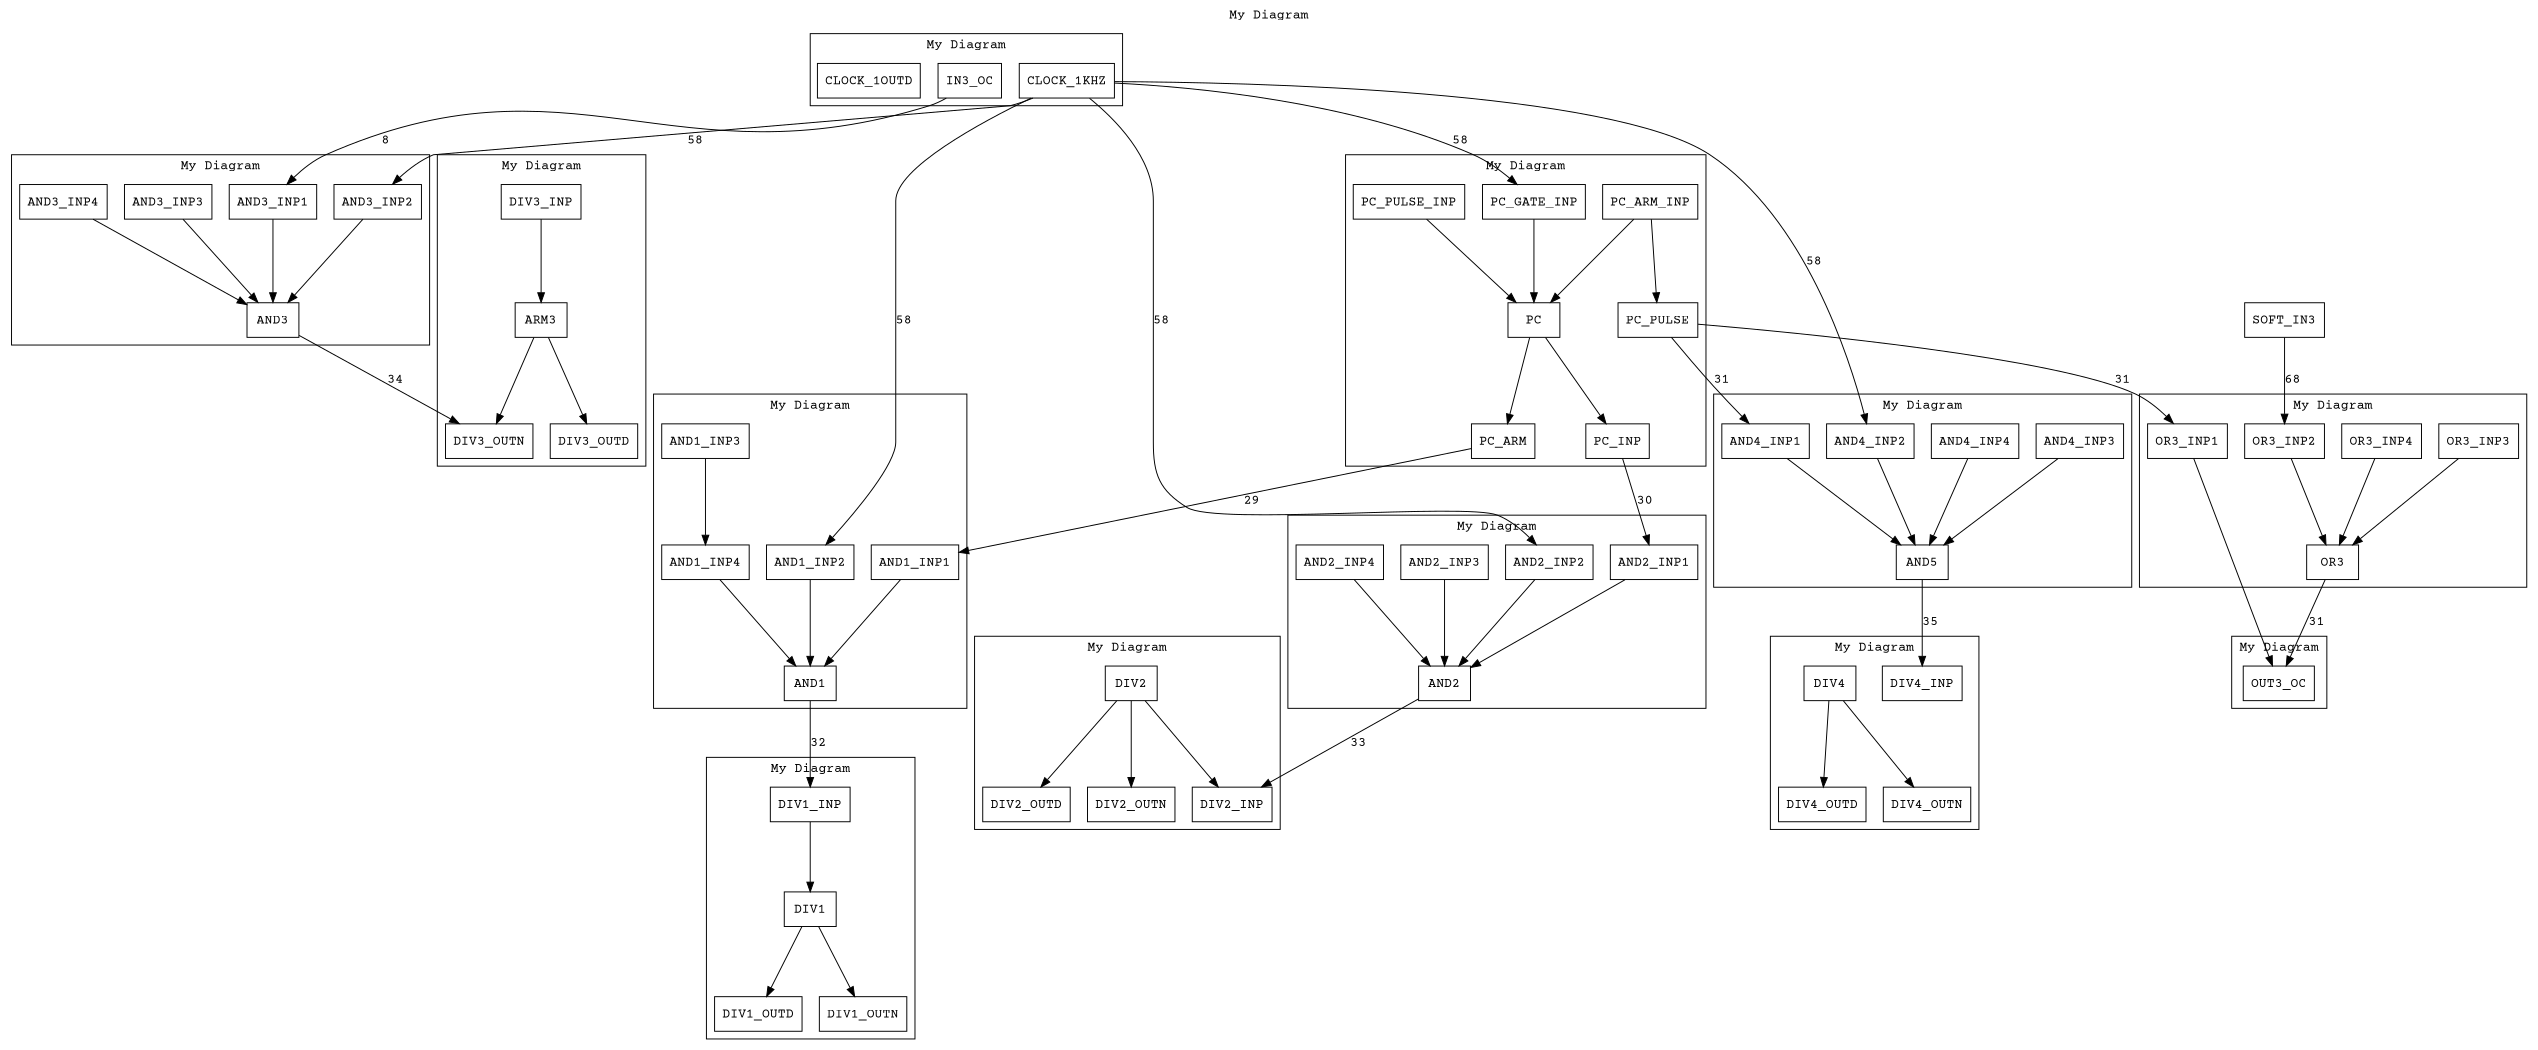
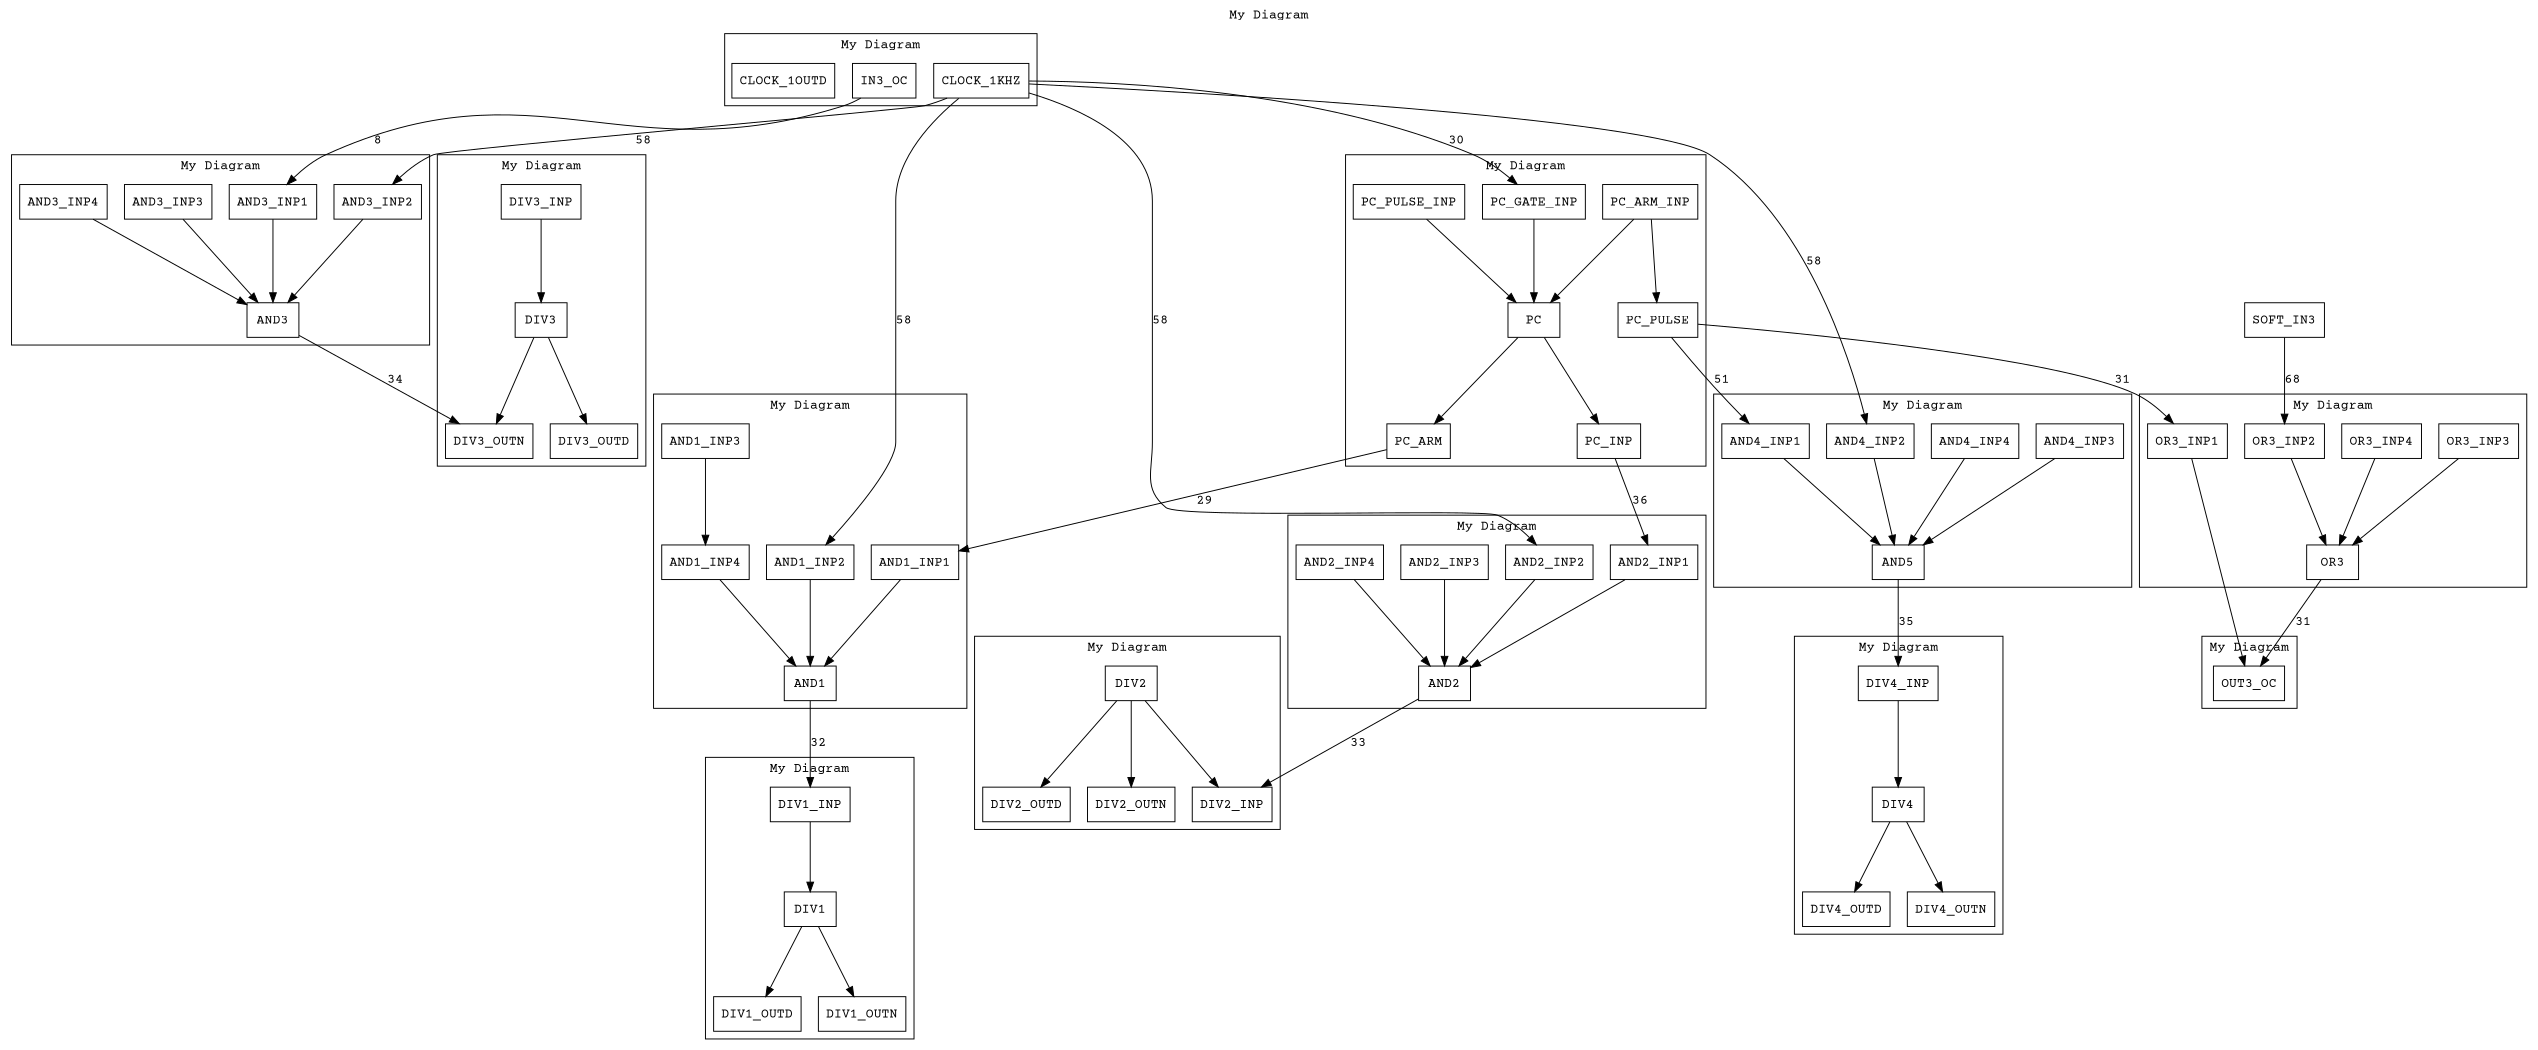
edge "CLOCK_1KHZ" -> "PC_GATE_INP": label "58" -> "30"
node "ARM3": label "ARM3" -> "DIV3"
edge "PC_PULSE" -> "AND4_INP1": label "31" -> "51"
edge "PC_INP" -> "AND2_INP1": label "30" -> "36"
edge "DIV4_INP" -> "DIV4": added
